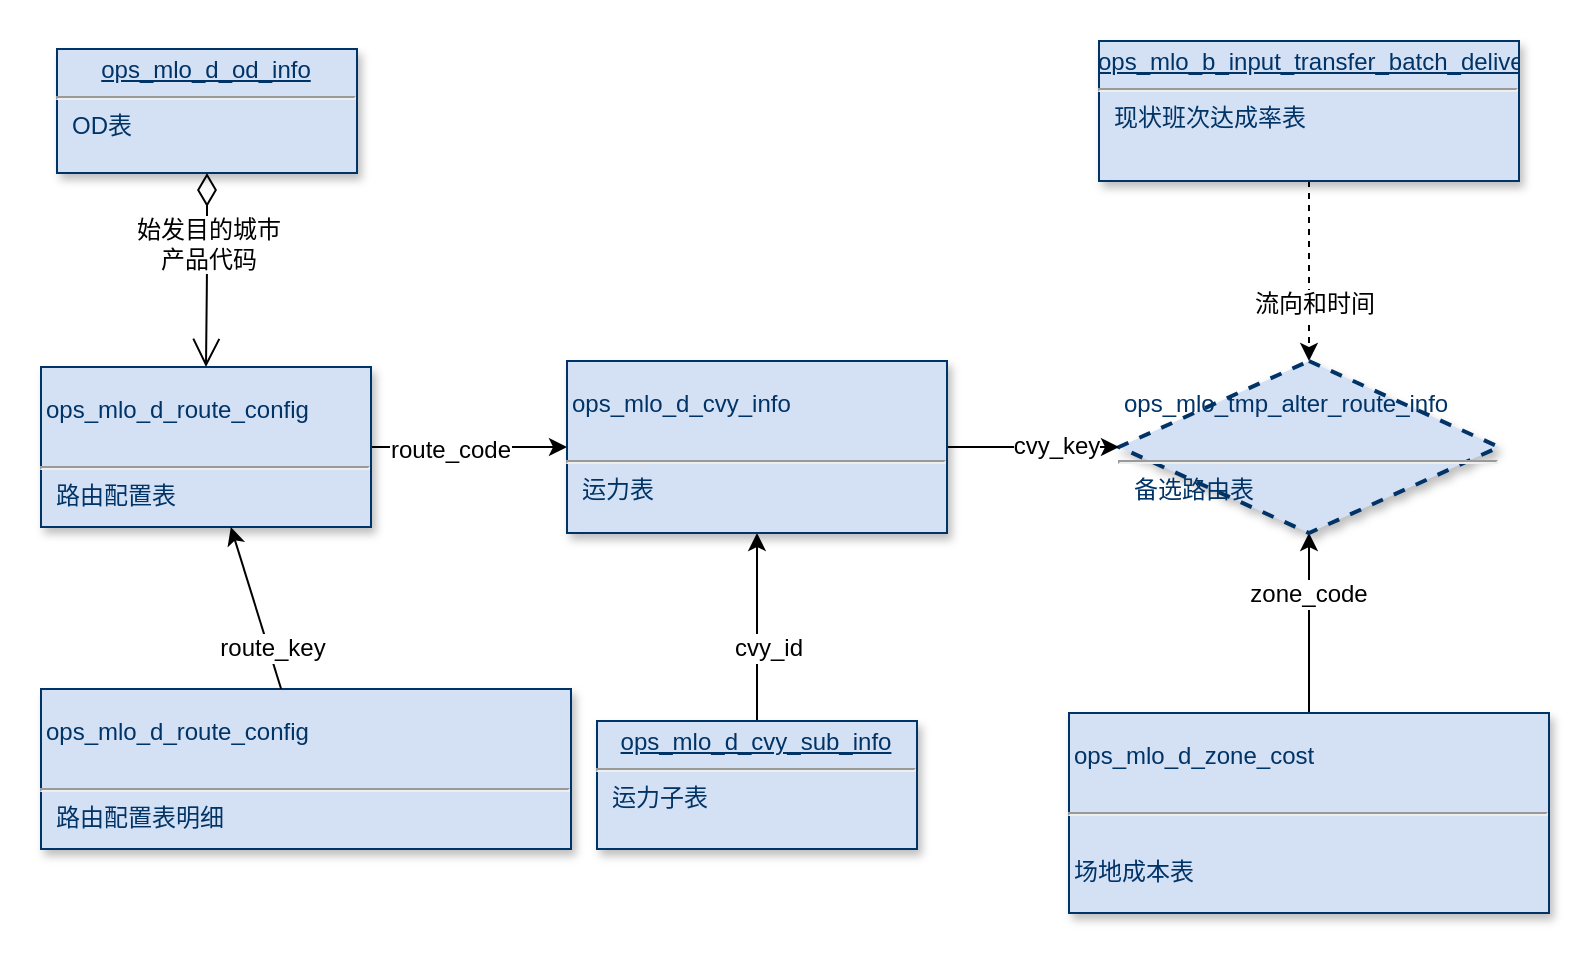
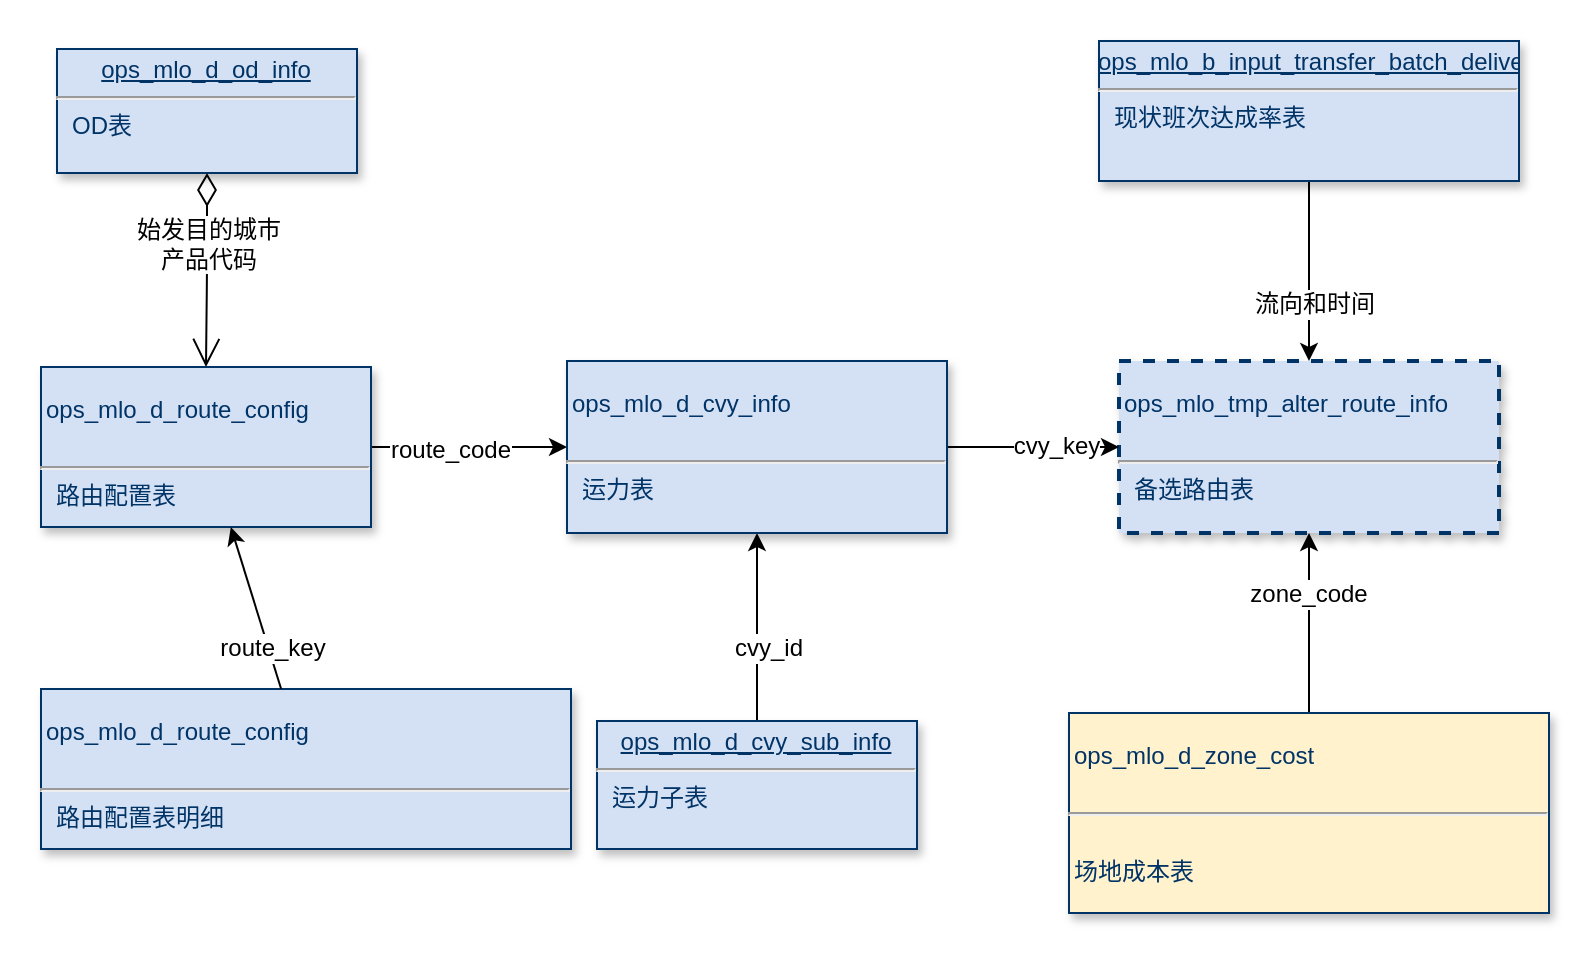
edge "ops_mlo_b_input_transfer_batch_delivery 现状班次达成率表" -> "ops_mlo_tmp_alter_route_info 备选路由表": style dashed -> solid
node "ops_mlo_tmp_alter_route_info 备选路由表": shape diamond -> rectangle
node "ops_mlo_d_zone_cost 场地成本表": fillcolor #d4e1f5 -> #fff2cc
